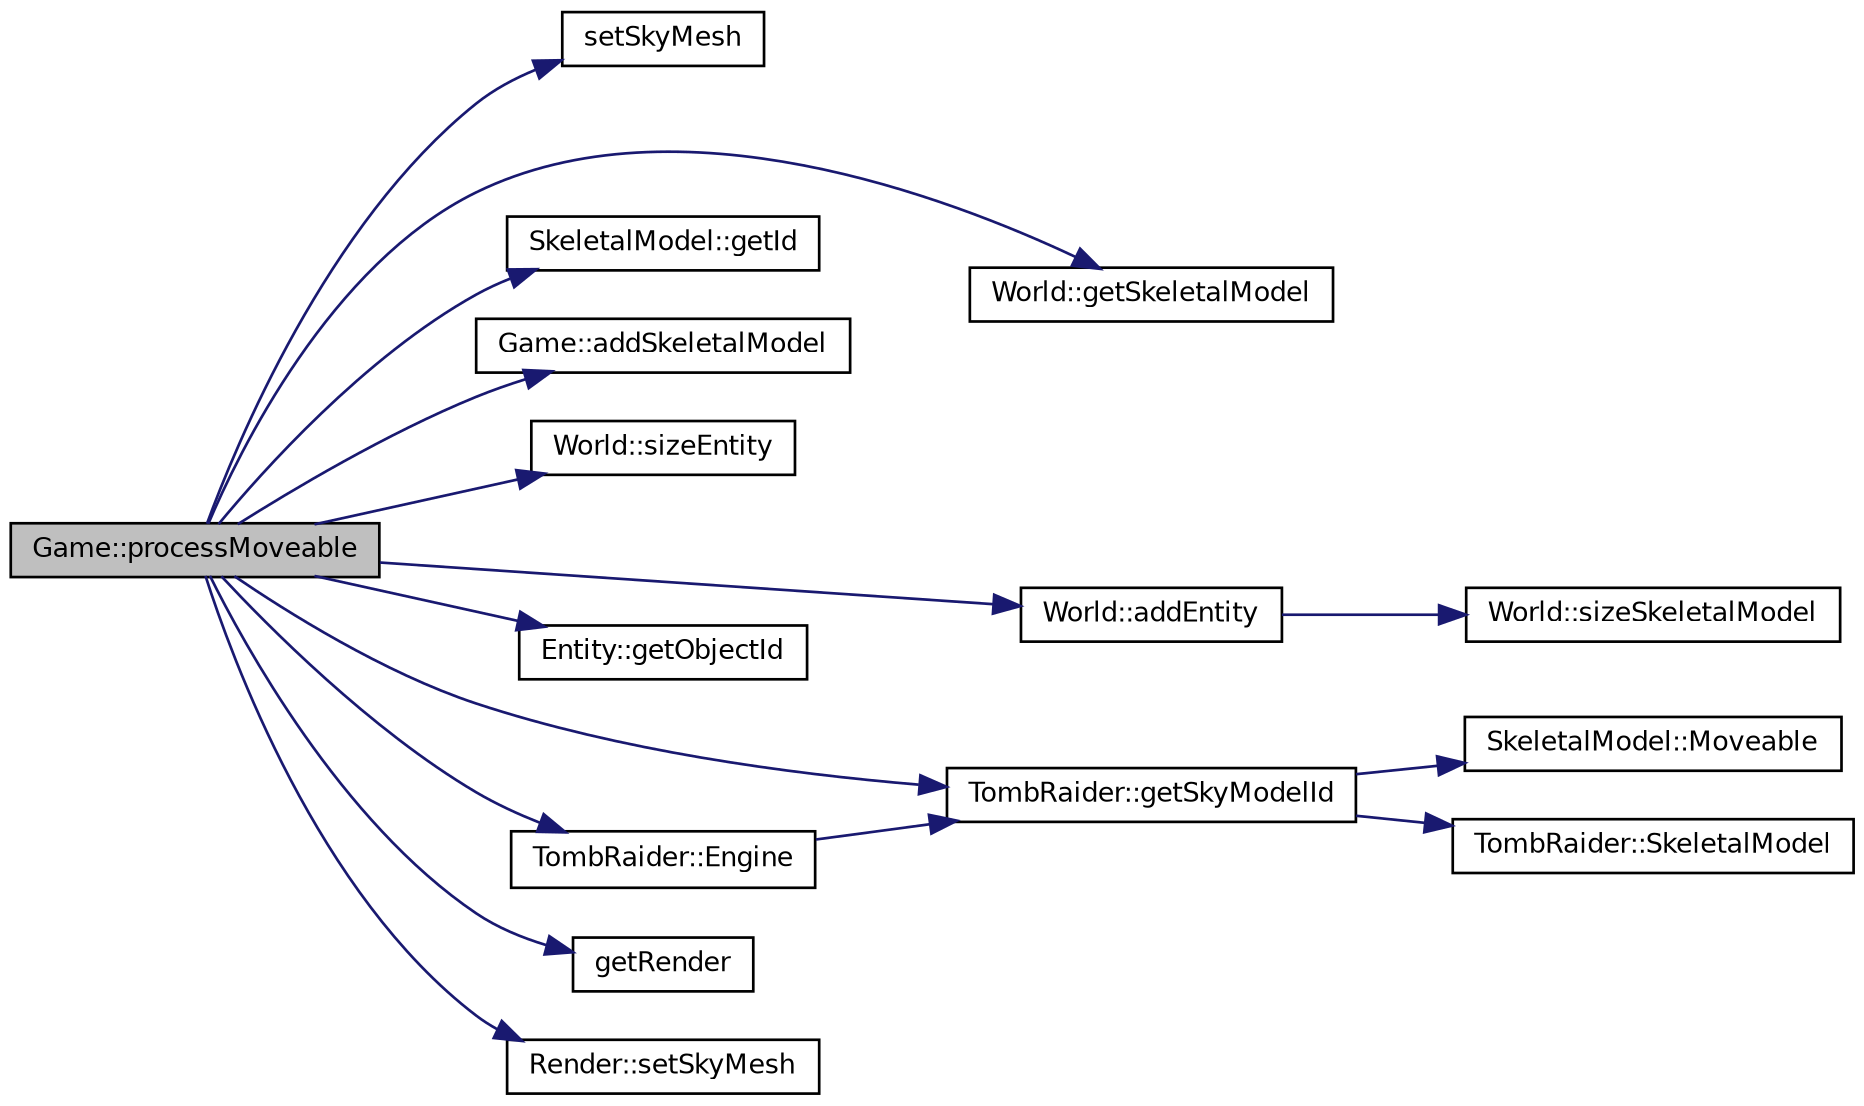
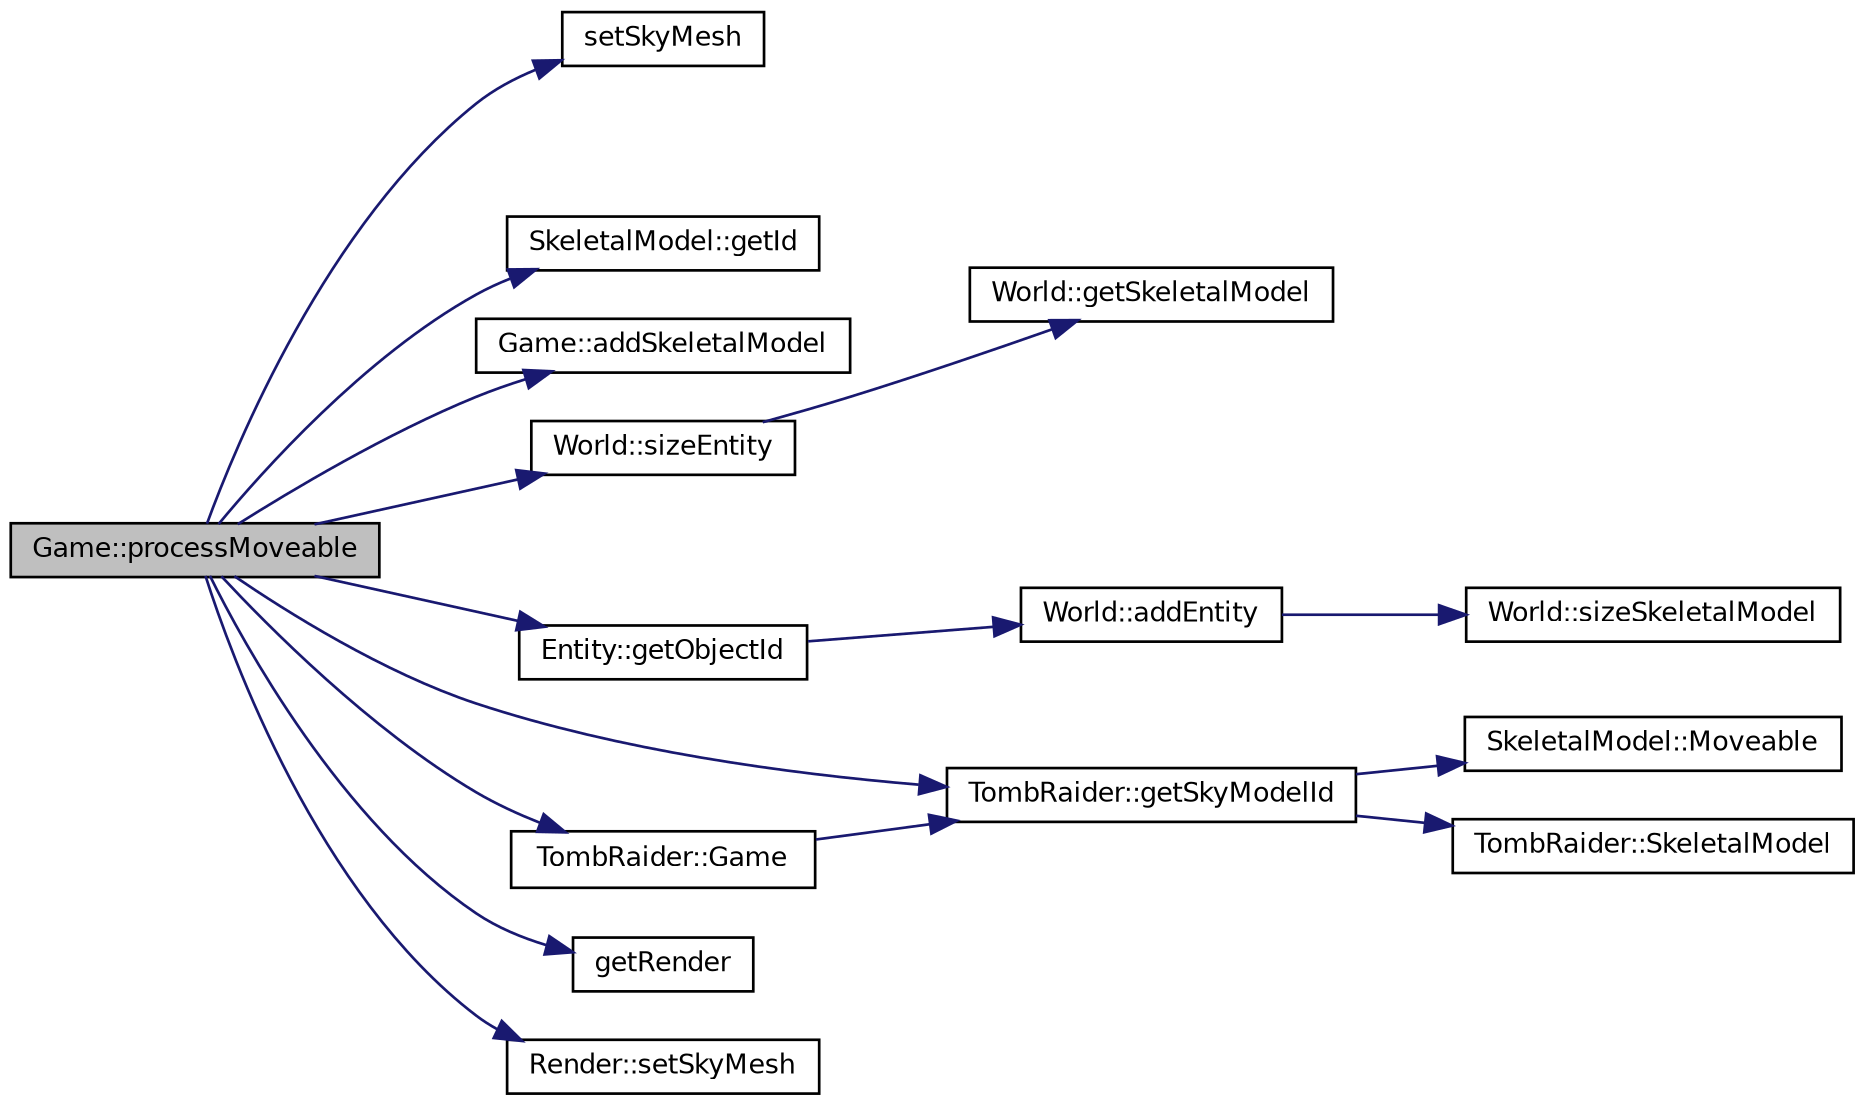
edge "Game::processMoveable" -> "World::getSkeletalModel": now "World::sizeEntity" -> "World::getSkeletalModel"
edge "Game::processMoveable" -> "World::addEntity": now "Entity::getObjectId" -> "World::addEntity"
node "TombRaider::Engine": label "TombRaider::Engine" -> "TombRaider::Game"
